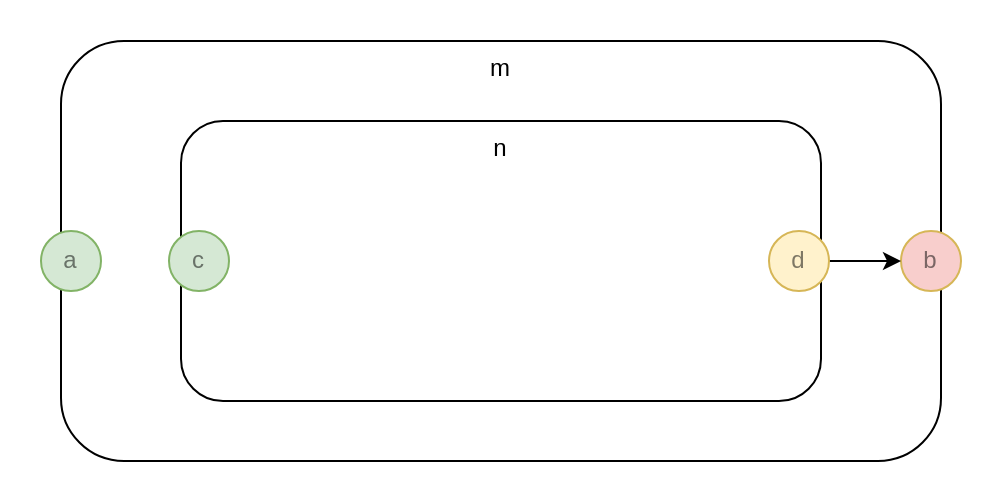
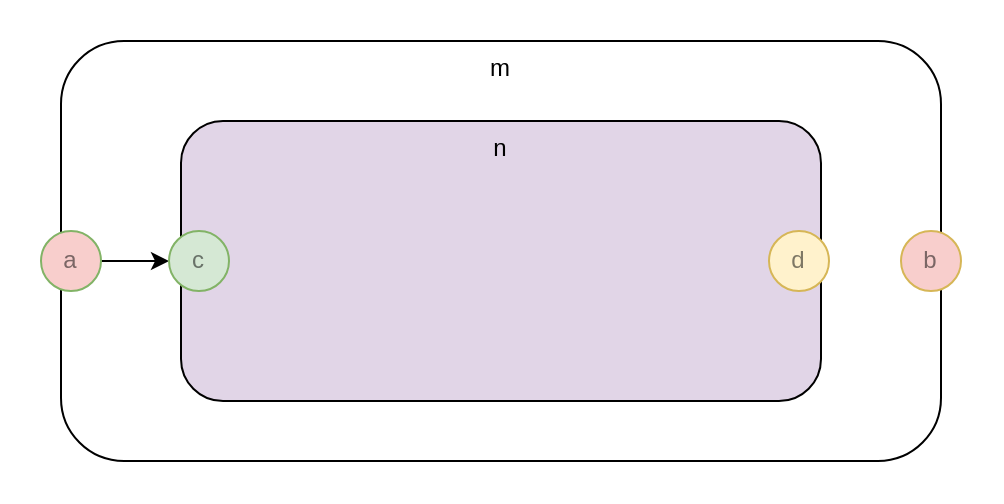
node "a": fillcolor #d5e8d4 -> #f8cecc
edge "a" -> "c": added
node "n": fillcolor #ffffff -> #e1d5e7
edge "d" -> "b": removed
